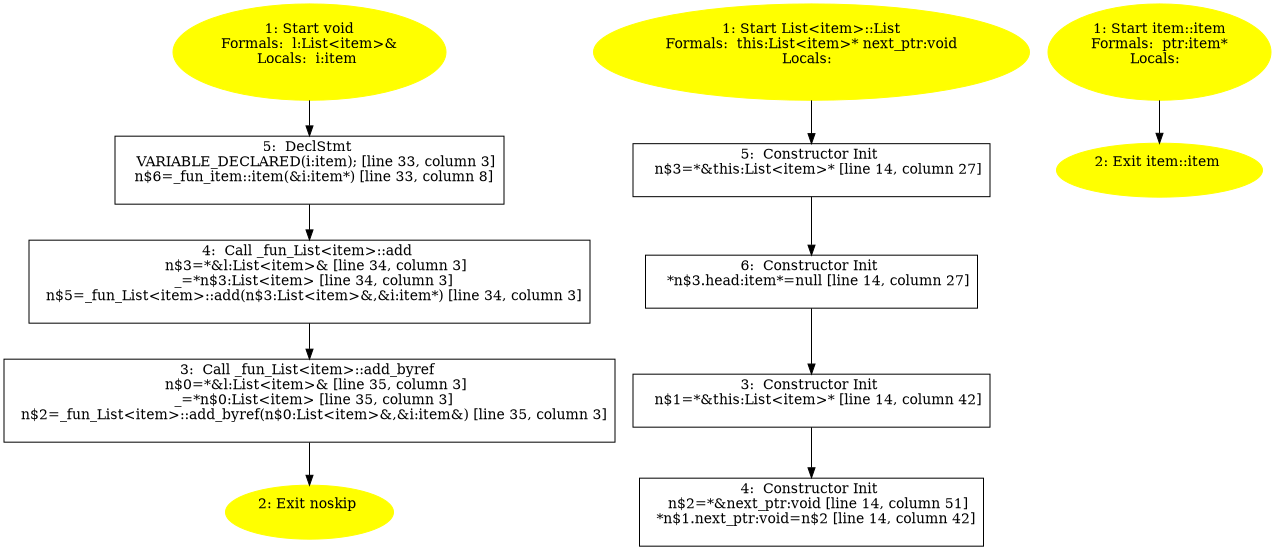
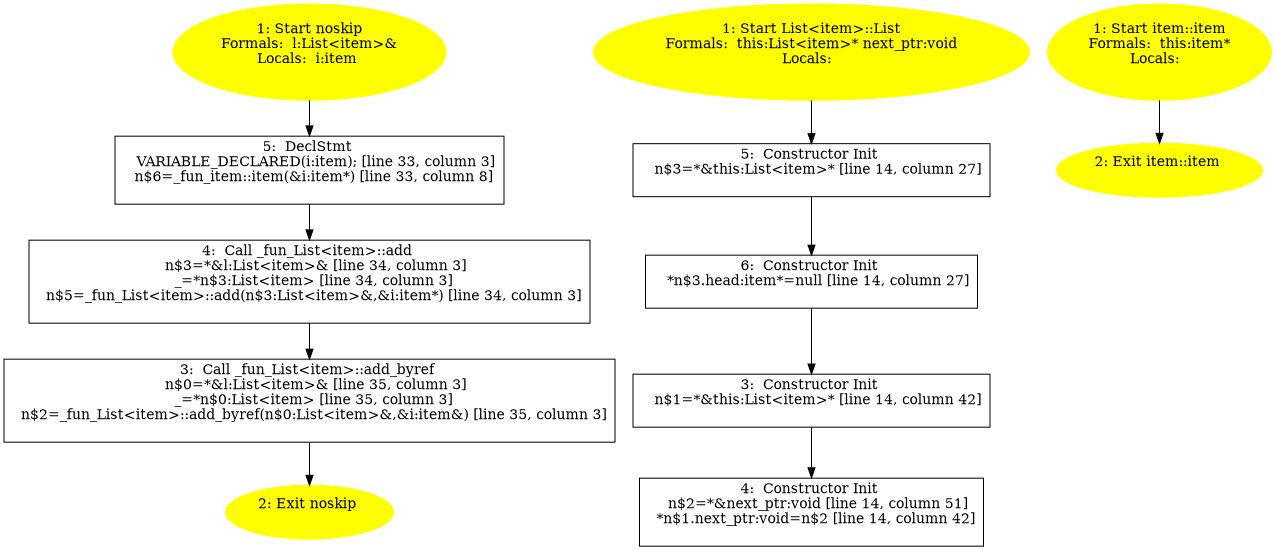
node "1: Start void Formals:  l:List<item>& Locals:  i:item": label "1: Start void Formals:  l:List<item>& Locals:  i:item" -> "1: Start noskip Formals:  l:List<item>& Locals:  i:item"
node "1: Start item::item Formals:  ptr:item* Locals:": label "1: Start item::item Formals:  ptr:item* Locals:" -> "1: Start item::item Formals:  this:item* Locals:"
